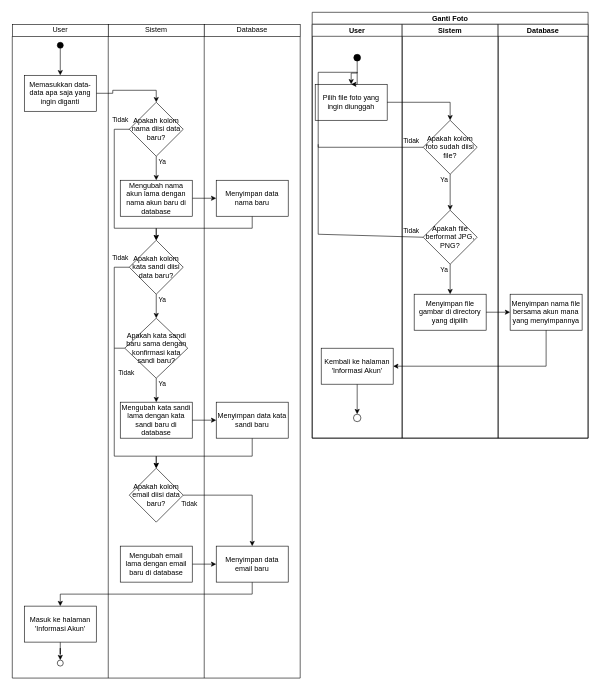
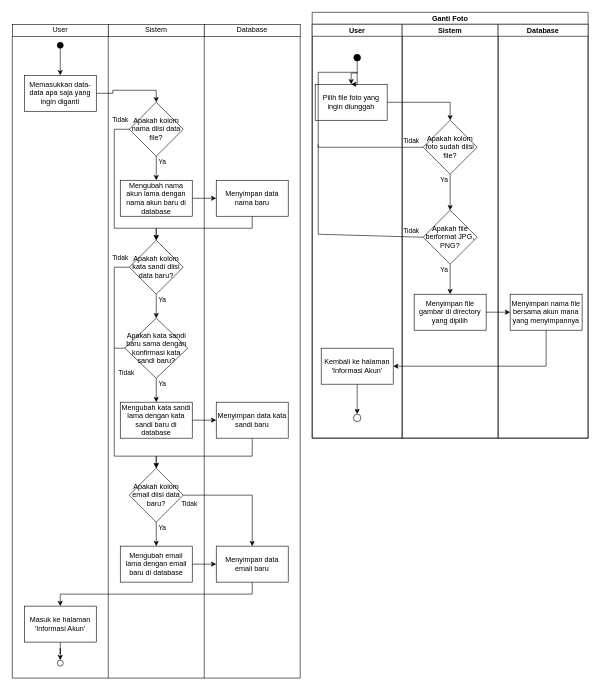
node "Apakah kolom nama diisi data baru?": label "Apakah kolom nama diisi data baru?" -> "Apakah kolom nama diisi data file?"
edge "Apakah kolom email diisi data baru?" -> "Mengubah email lama dengan email baru di database": added, label "Ya"
